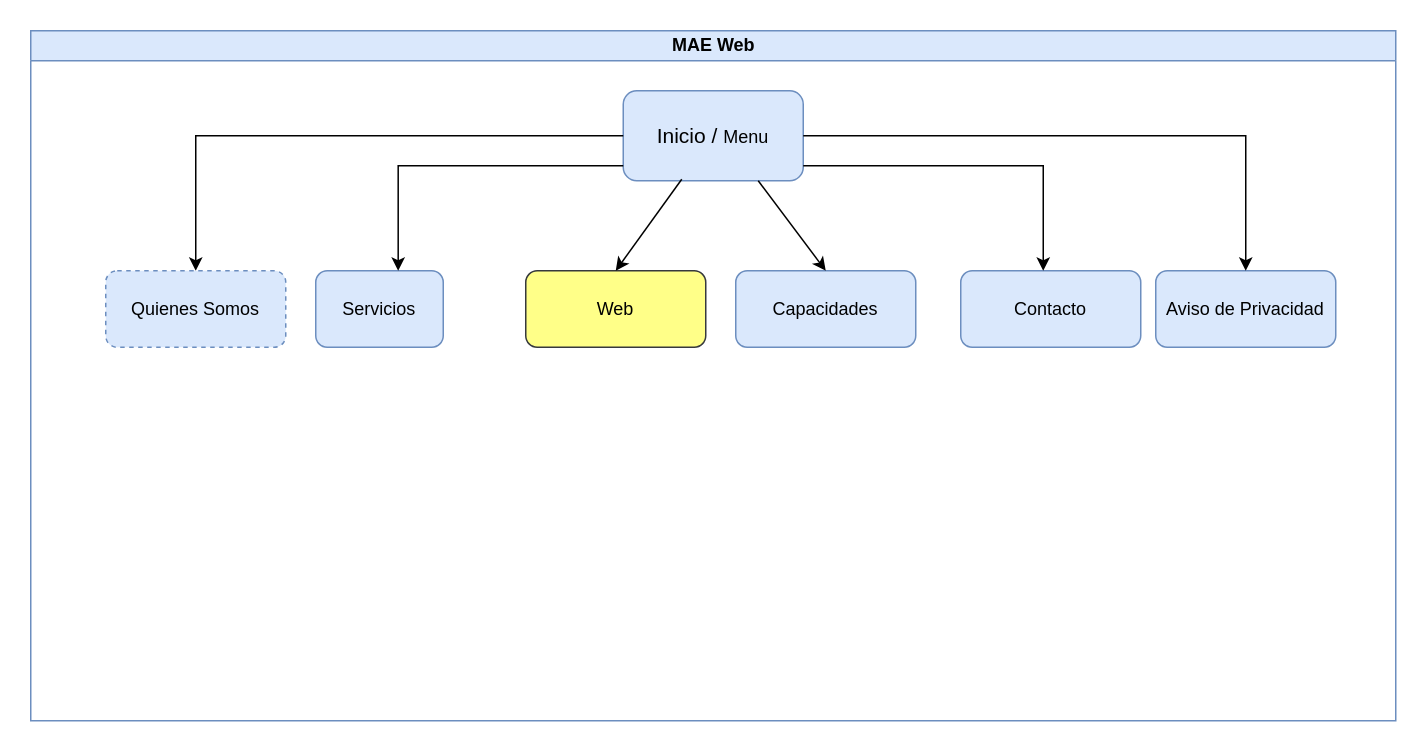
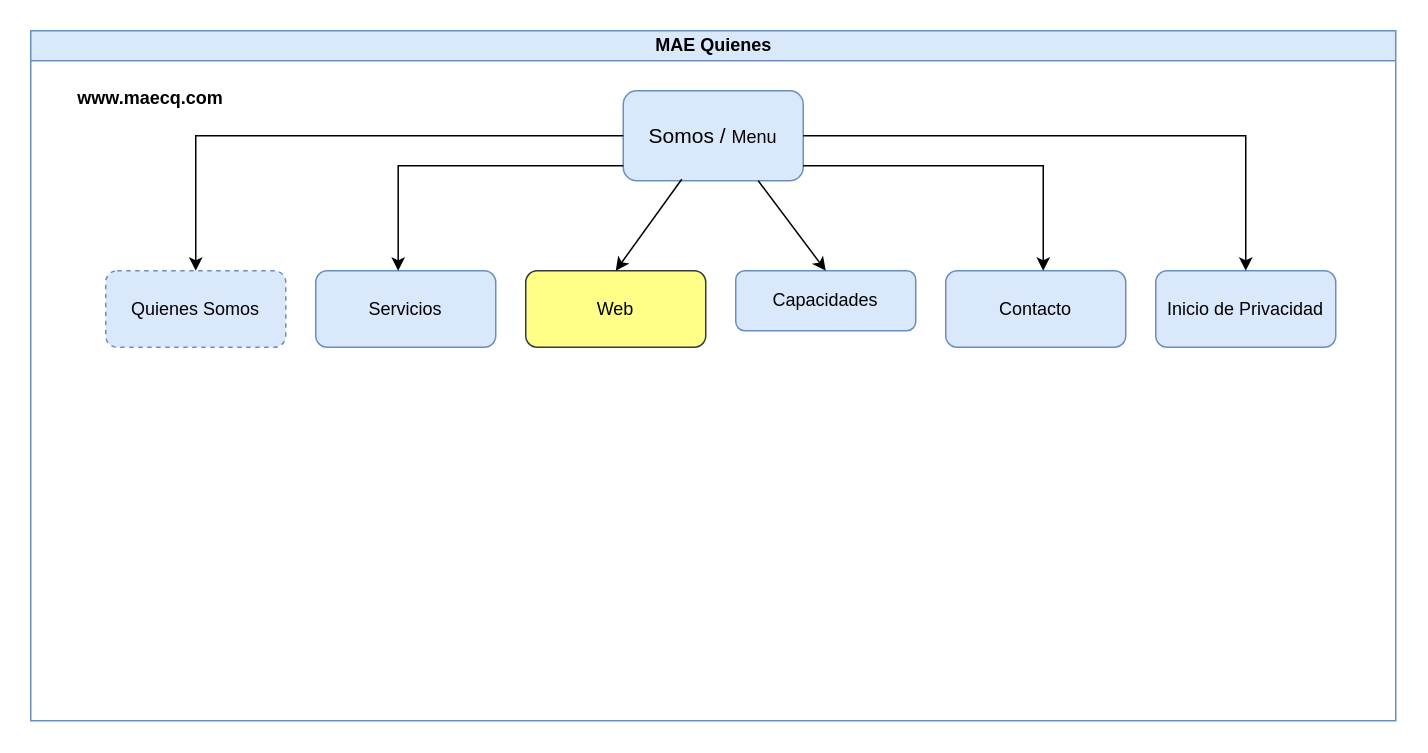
node "MAE Web": label "MAE Web" -> "MAE Quienes"
node "www.maecq.com": added
node "Inicio / Menu": label "Inicio / Menu" -> "Somos / Menu"
node "Servicios": size 128x77 -> 180x77
node "Capacidades": size 180x77 -> 180x60
node "Contacto": moved (1051, 309) -> (1036, 309)
node "Aviso de Privacidad": label "Aviso de Privacidad" -> "Inicio de Privacidad"
